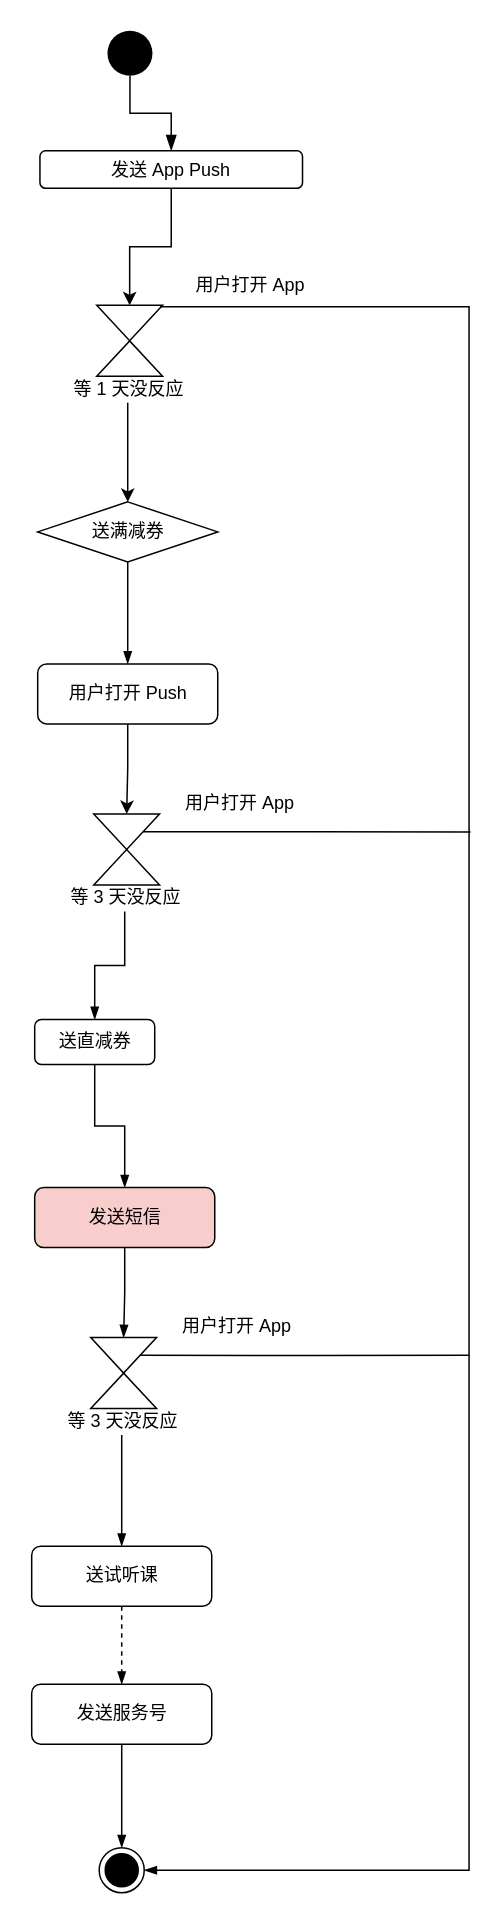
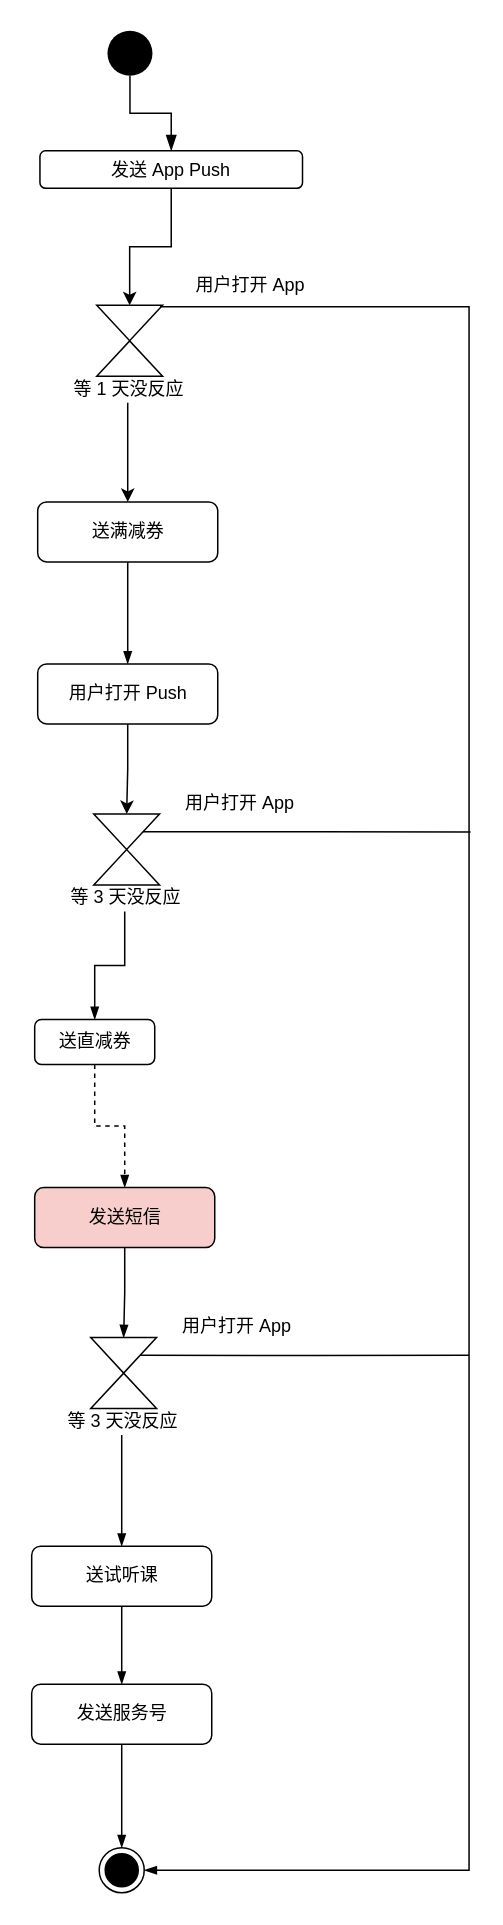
node "送满减券": shape diamond -> rounded rectangle
edge "送直减券" -> "发送短信": style solid -> dashed
edge "送试听课" -> "发送服务号": style dashed -> solid
